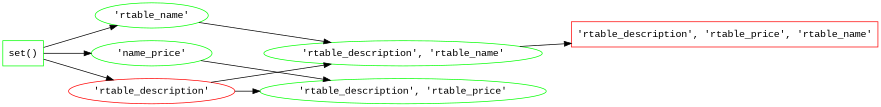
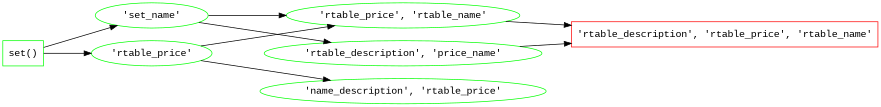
node "'rtable_name'": label "'rtable_name'" -> "'set_name'"
node "'rtable_price', 'rtable_name'": added
node "'name_price'": label "'name_price'" -> "'rtable_price'"
node "'rtable_description', 'rtable_name'": label "'rtable_description', 'rtable_name'" -> "'rtable_description', 'price_name'"
node "'rtable_description'": removed
node "'rtable_description', 'rtable_price'": label "'rtable_description', 'rtable_price'" -> "'name_description', 'rtable_price'"
